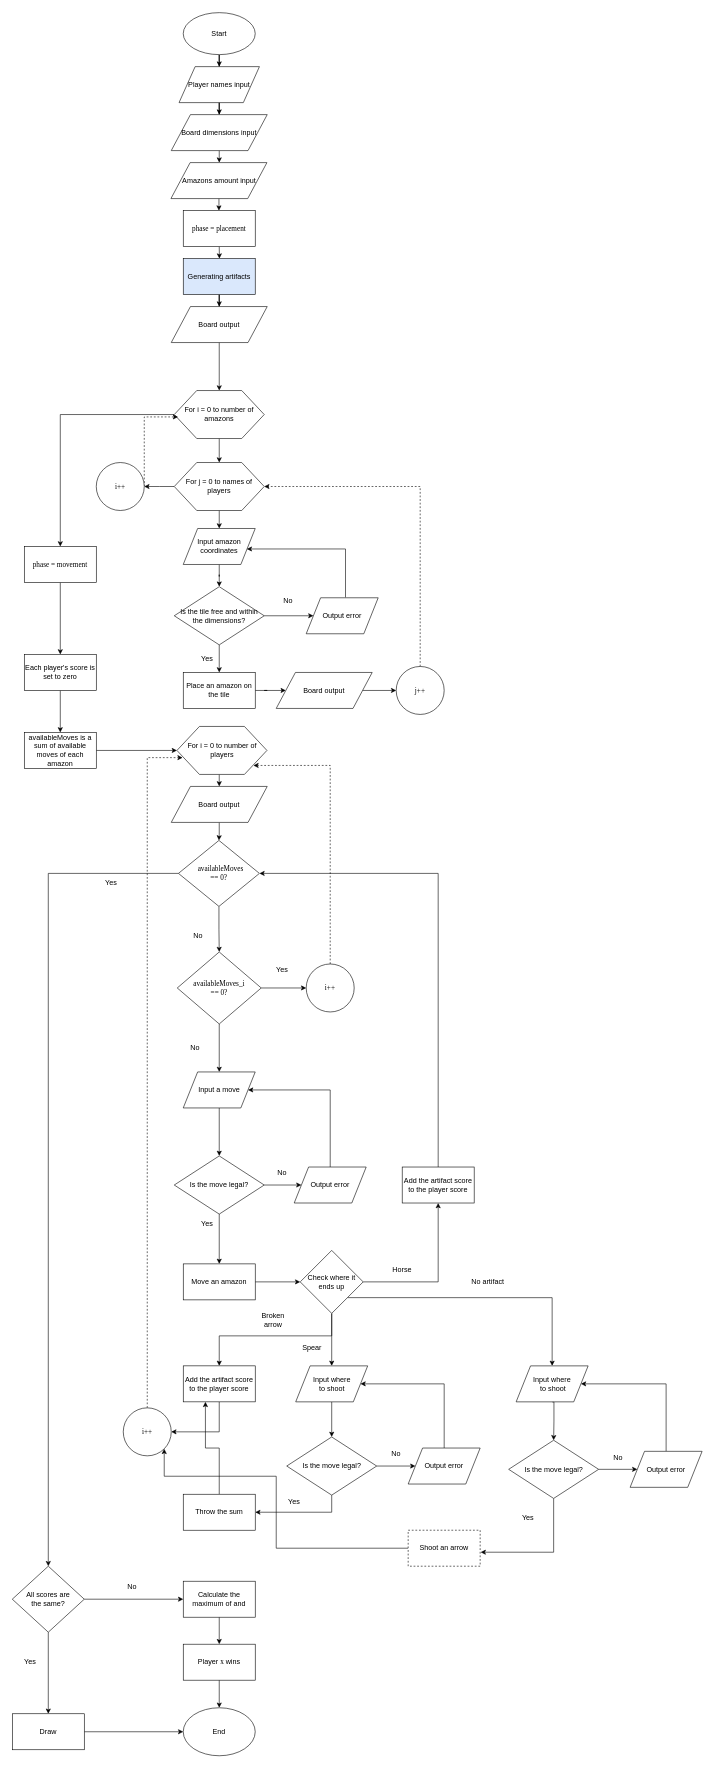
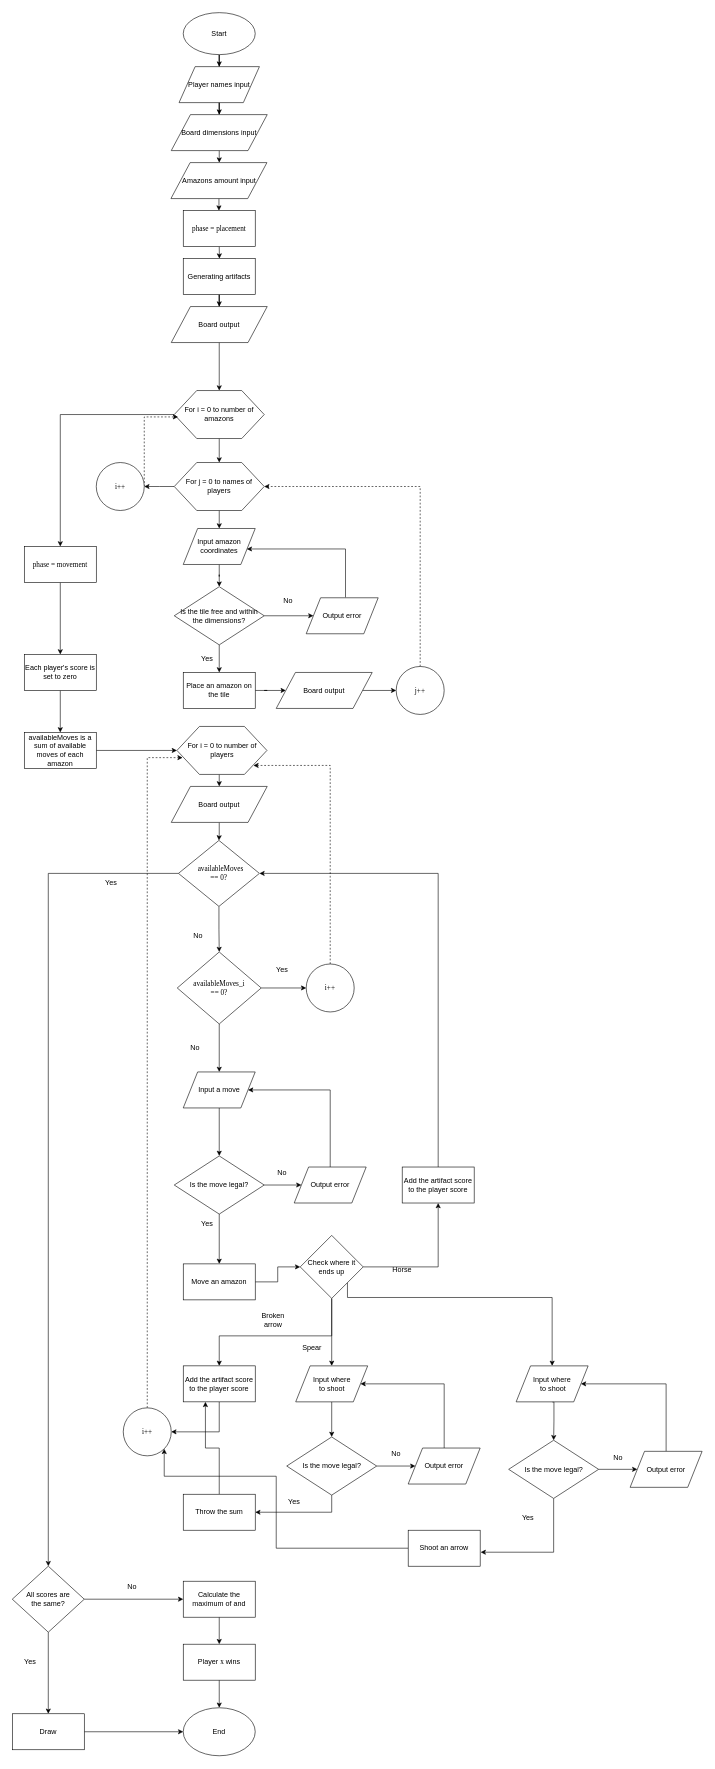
node "Generating artifacts": fillcolor #dae8fc -> #ffffff
node "Check where it ends up": moved (332, 1282) -> (332, 1267)
node "No artifact": removed
node "Shoot an arrow": style dashed -> solid
